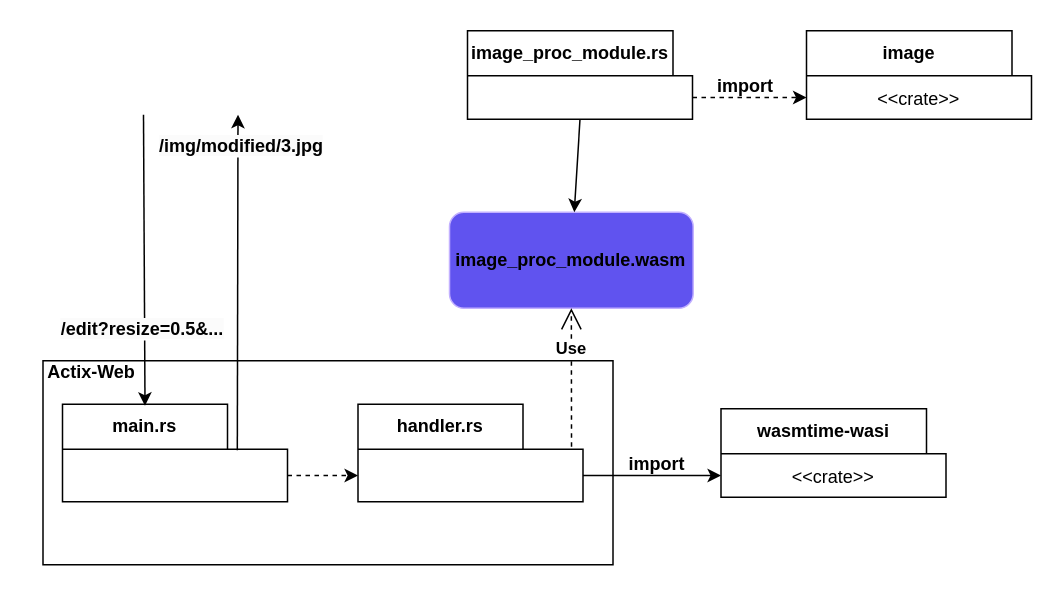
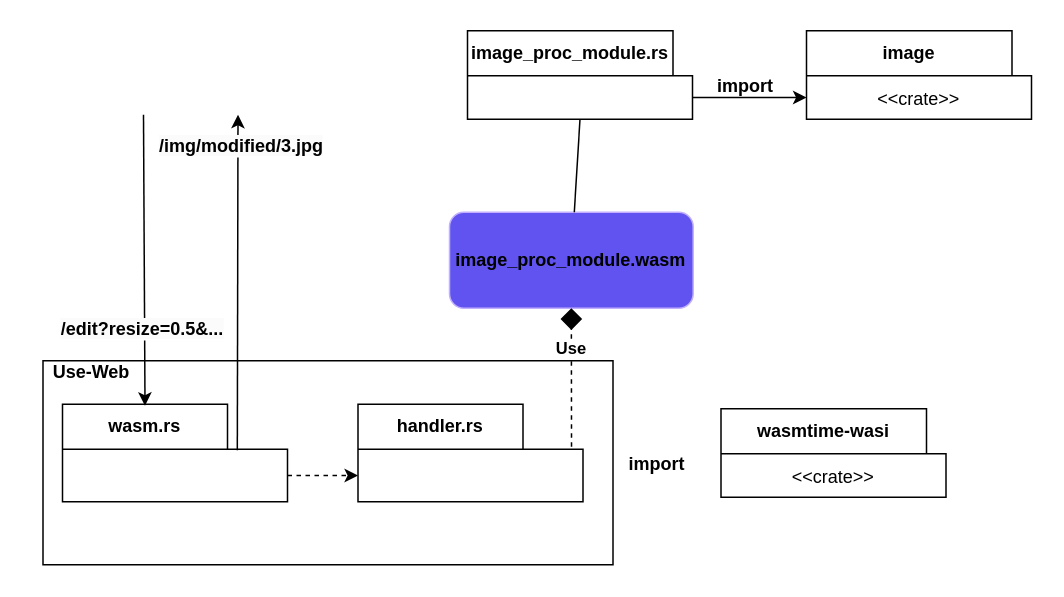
edge "image_proc_module.rs" -> "image": style dashed -> solid
edge "image_proc_module.rs" -> "image_proc_module.wasm": arrowhead classic -> none
edge "handler.rs" -> "image_proc_module.wasm": arrowhead open -> diamond
node "Actix-Web": label "Actix-Web" -> "Use-Web"
node "main.rs": label "main.rs" -> "wasm.rs"
edge "handler.rs" -> "wasmtime-wasi": removed
